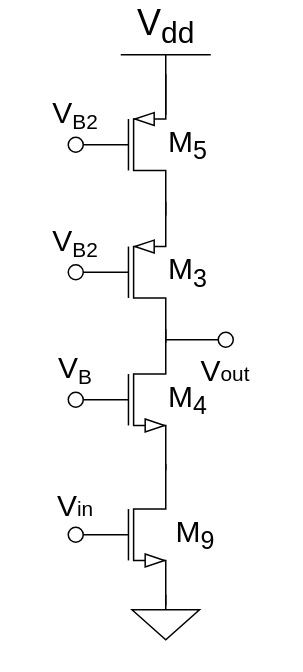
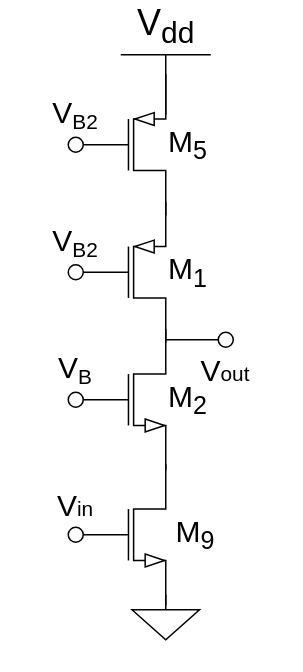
node "M3": label "M3" -> "M1"
node "M4": label "M4" -> "M2"
